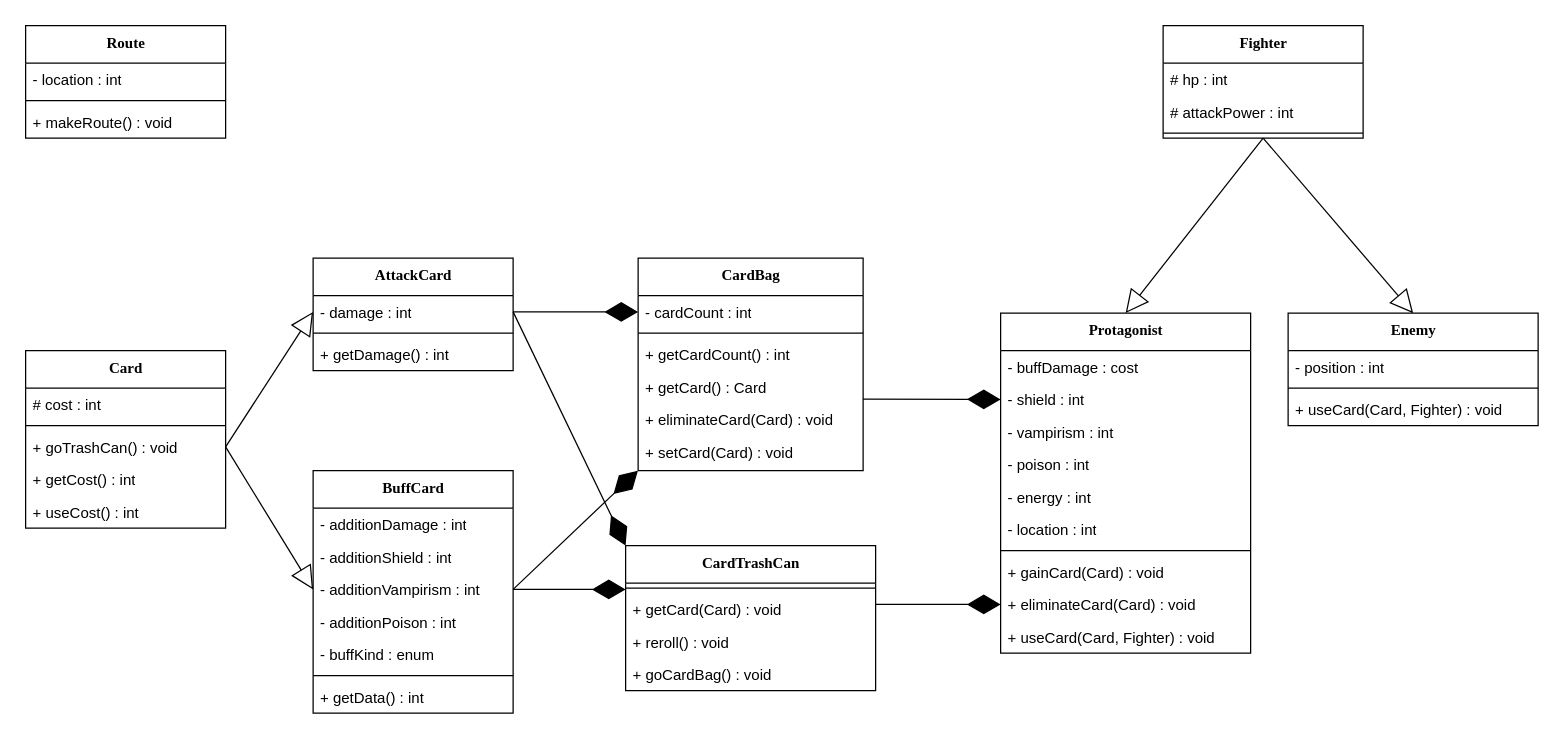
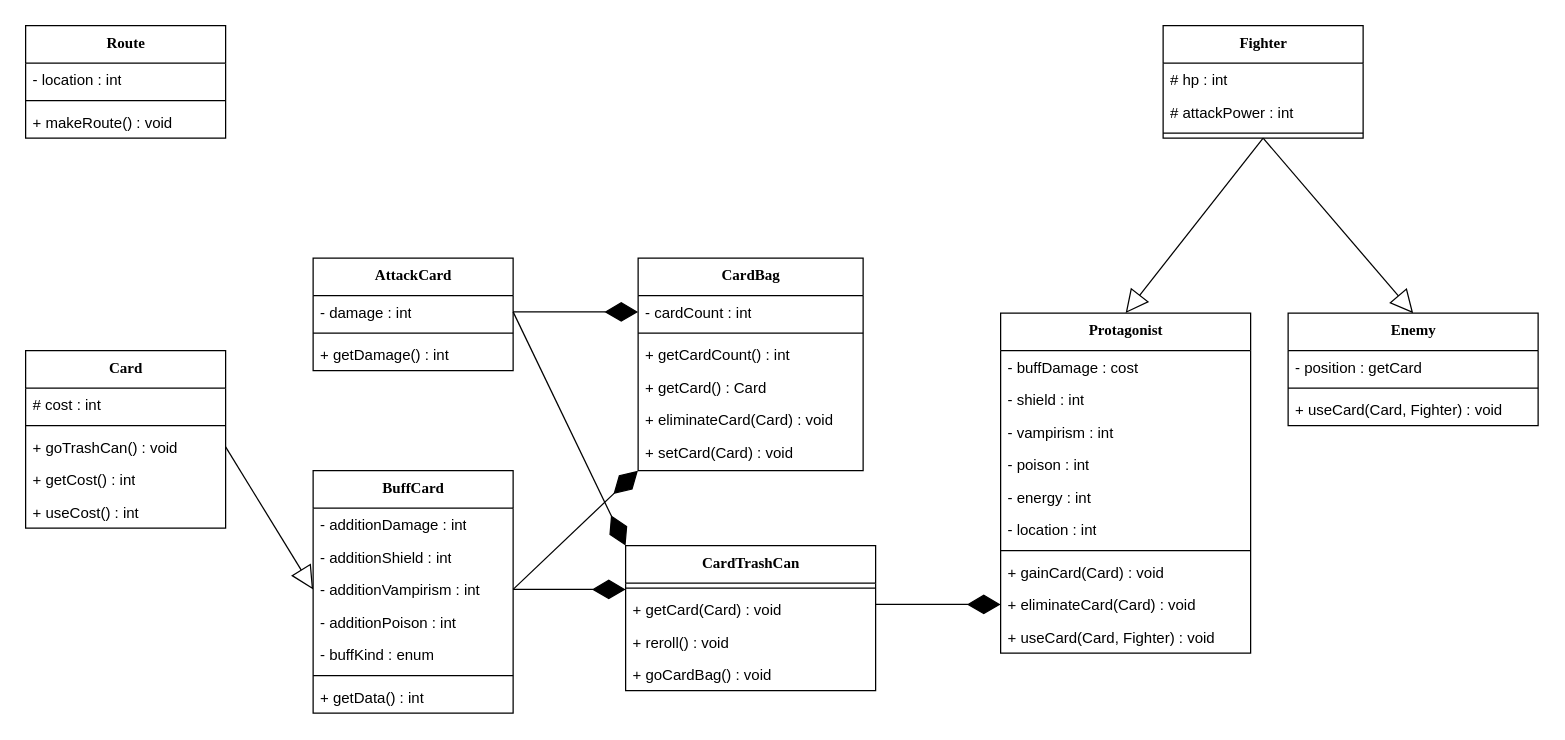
node "- position : int": label "- position : int" -> "- position : getCard"
edge "+ goTrashCan() : void" -> "- damage : int": removed
edge "+ getCard() : Card" -> "- shield : int": removed
